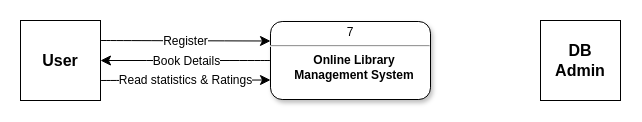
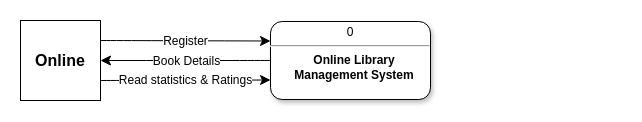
node "7 Online Library Management System": label "7 Online Library Management System" -> "0 Online Library Management System"
node "User": label "User" -> "Online"
node "DB Admin": removed
